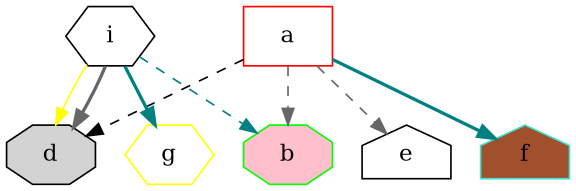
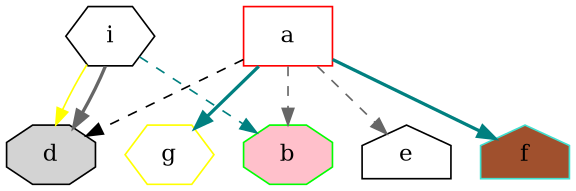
edge "i" -> "g": now "a" -> "g"
